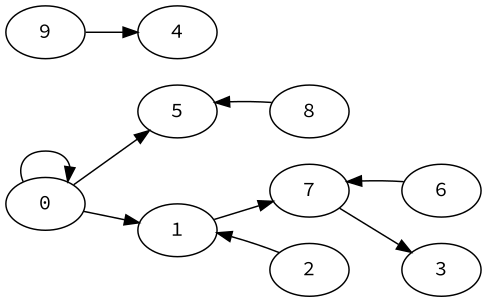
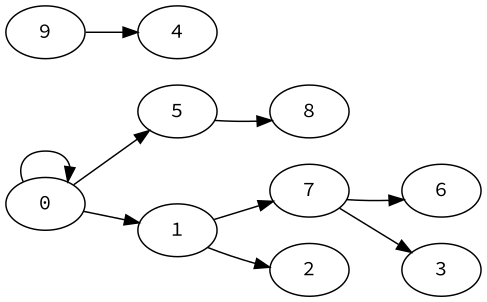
edge "8" -> "5": reversed
edge "6" -> "7": reversed
edge "2" -> "1": reversed
